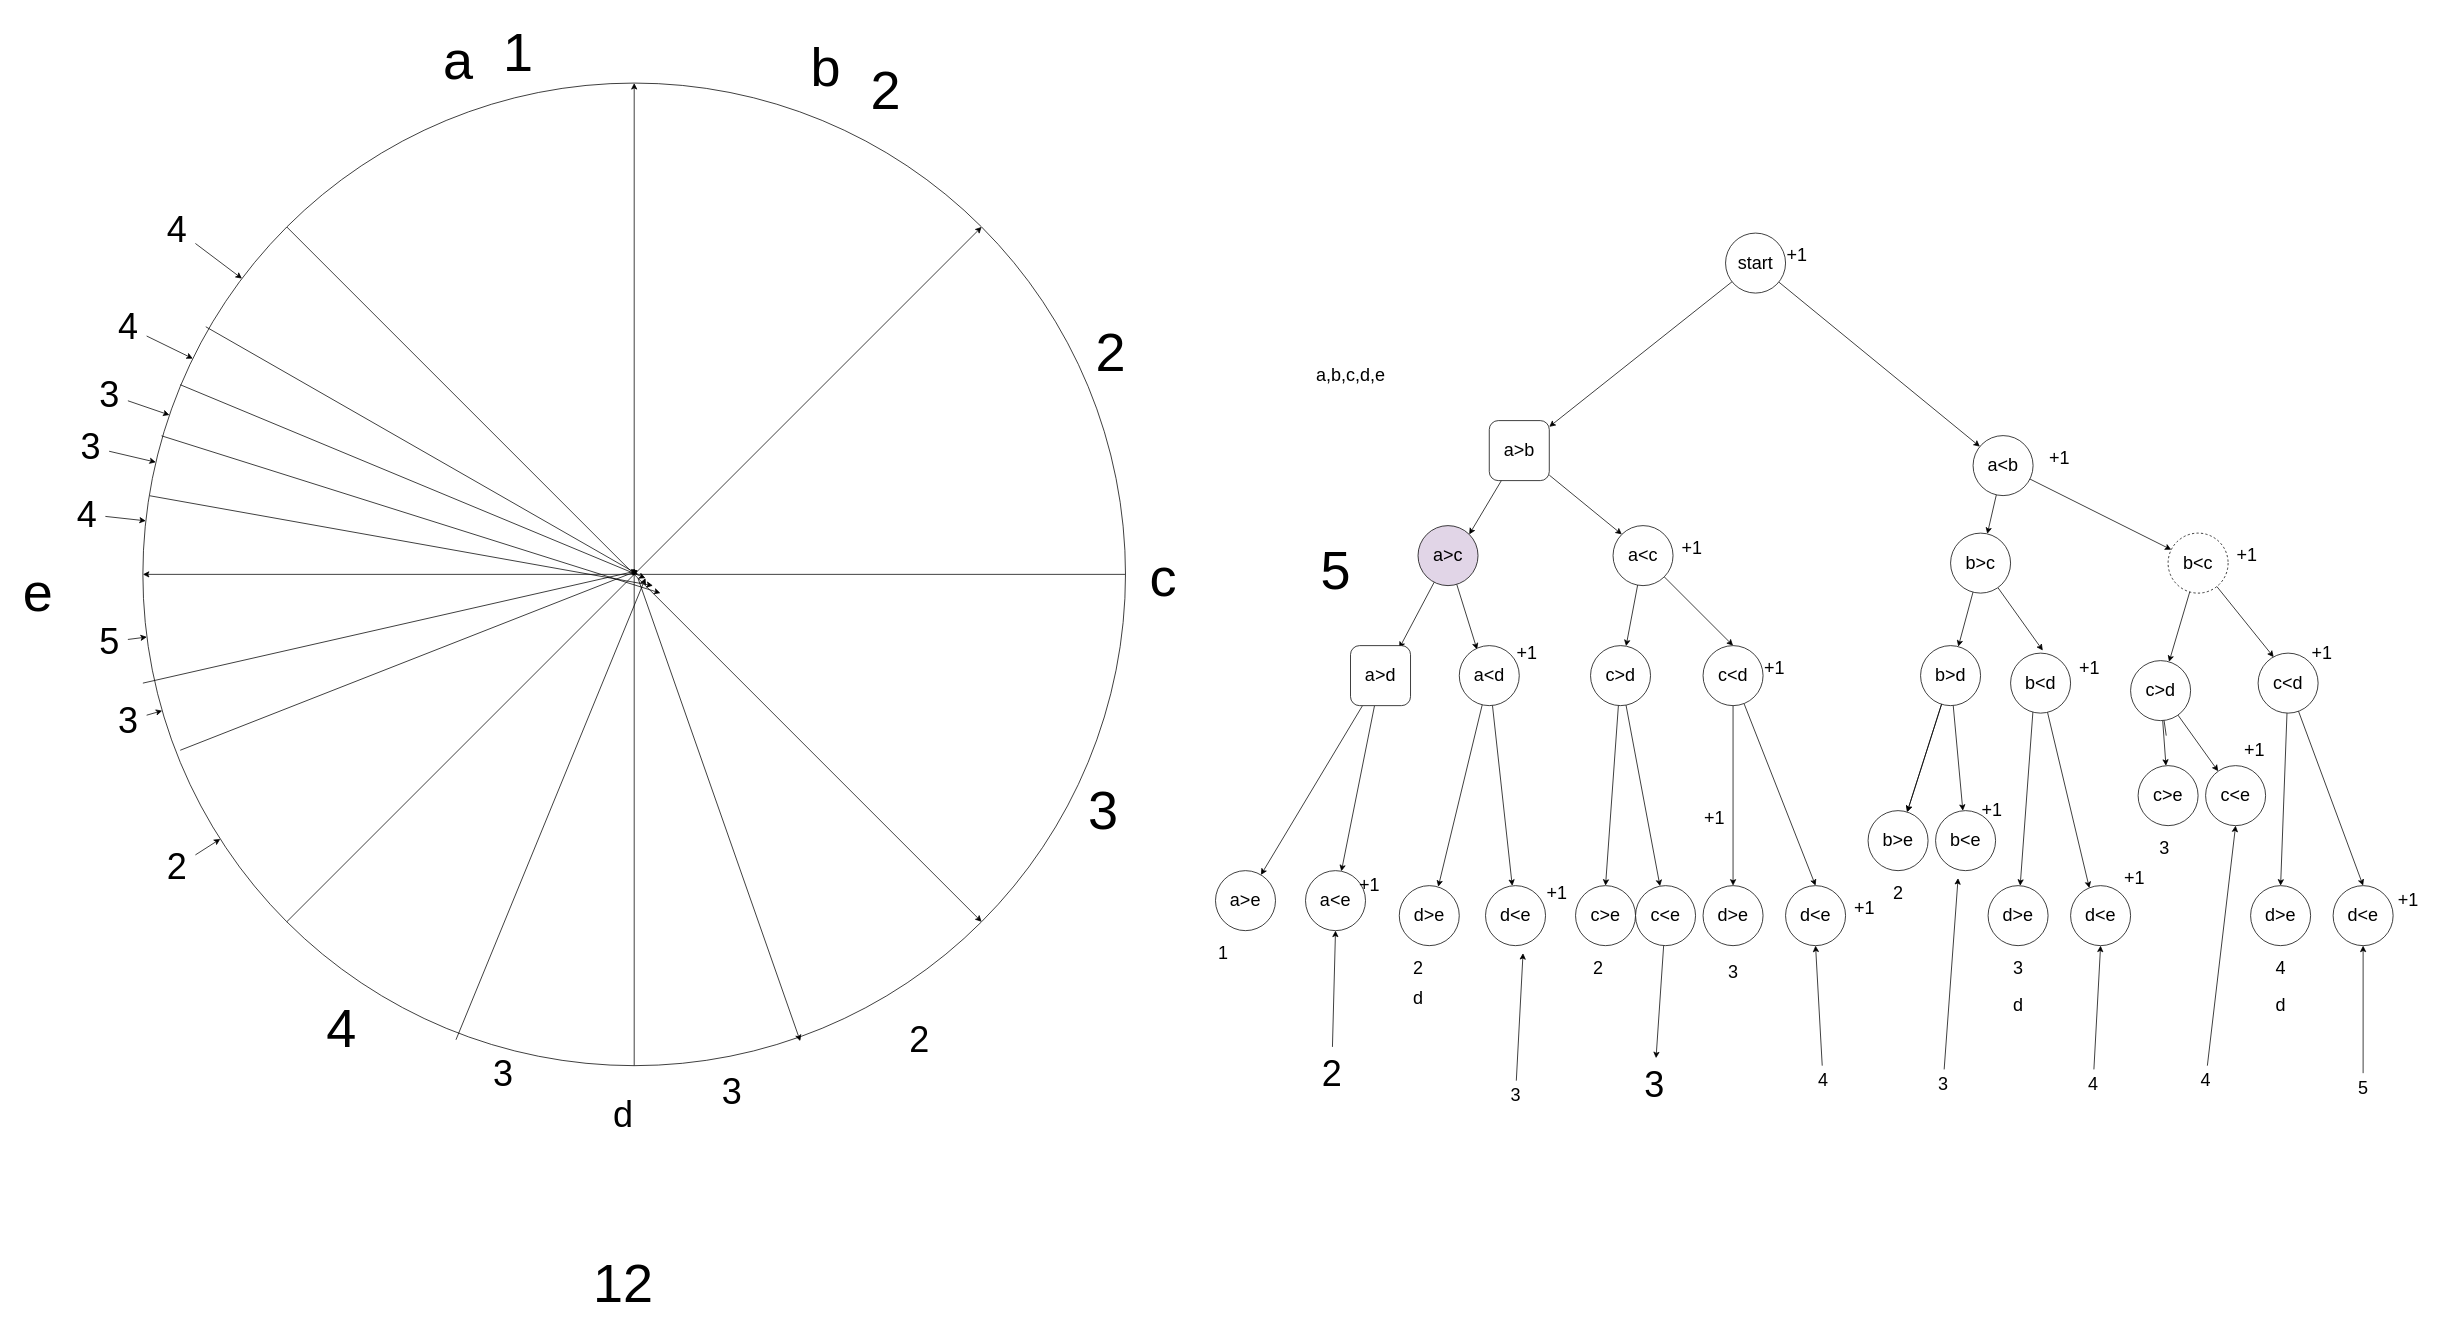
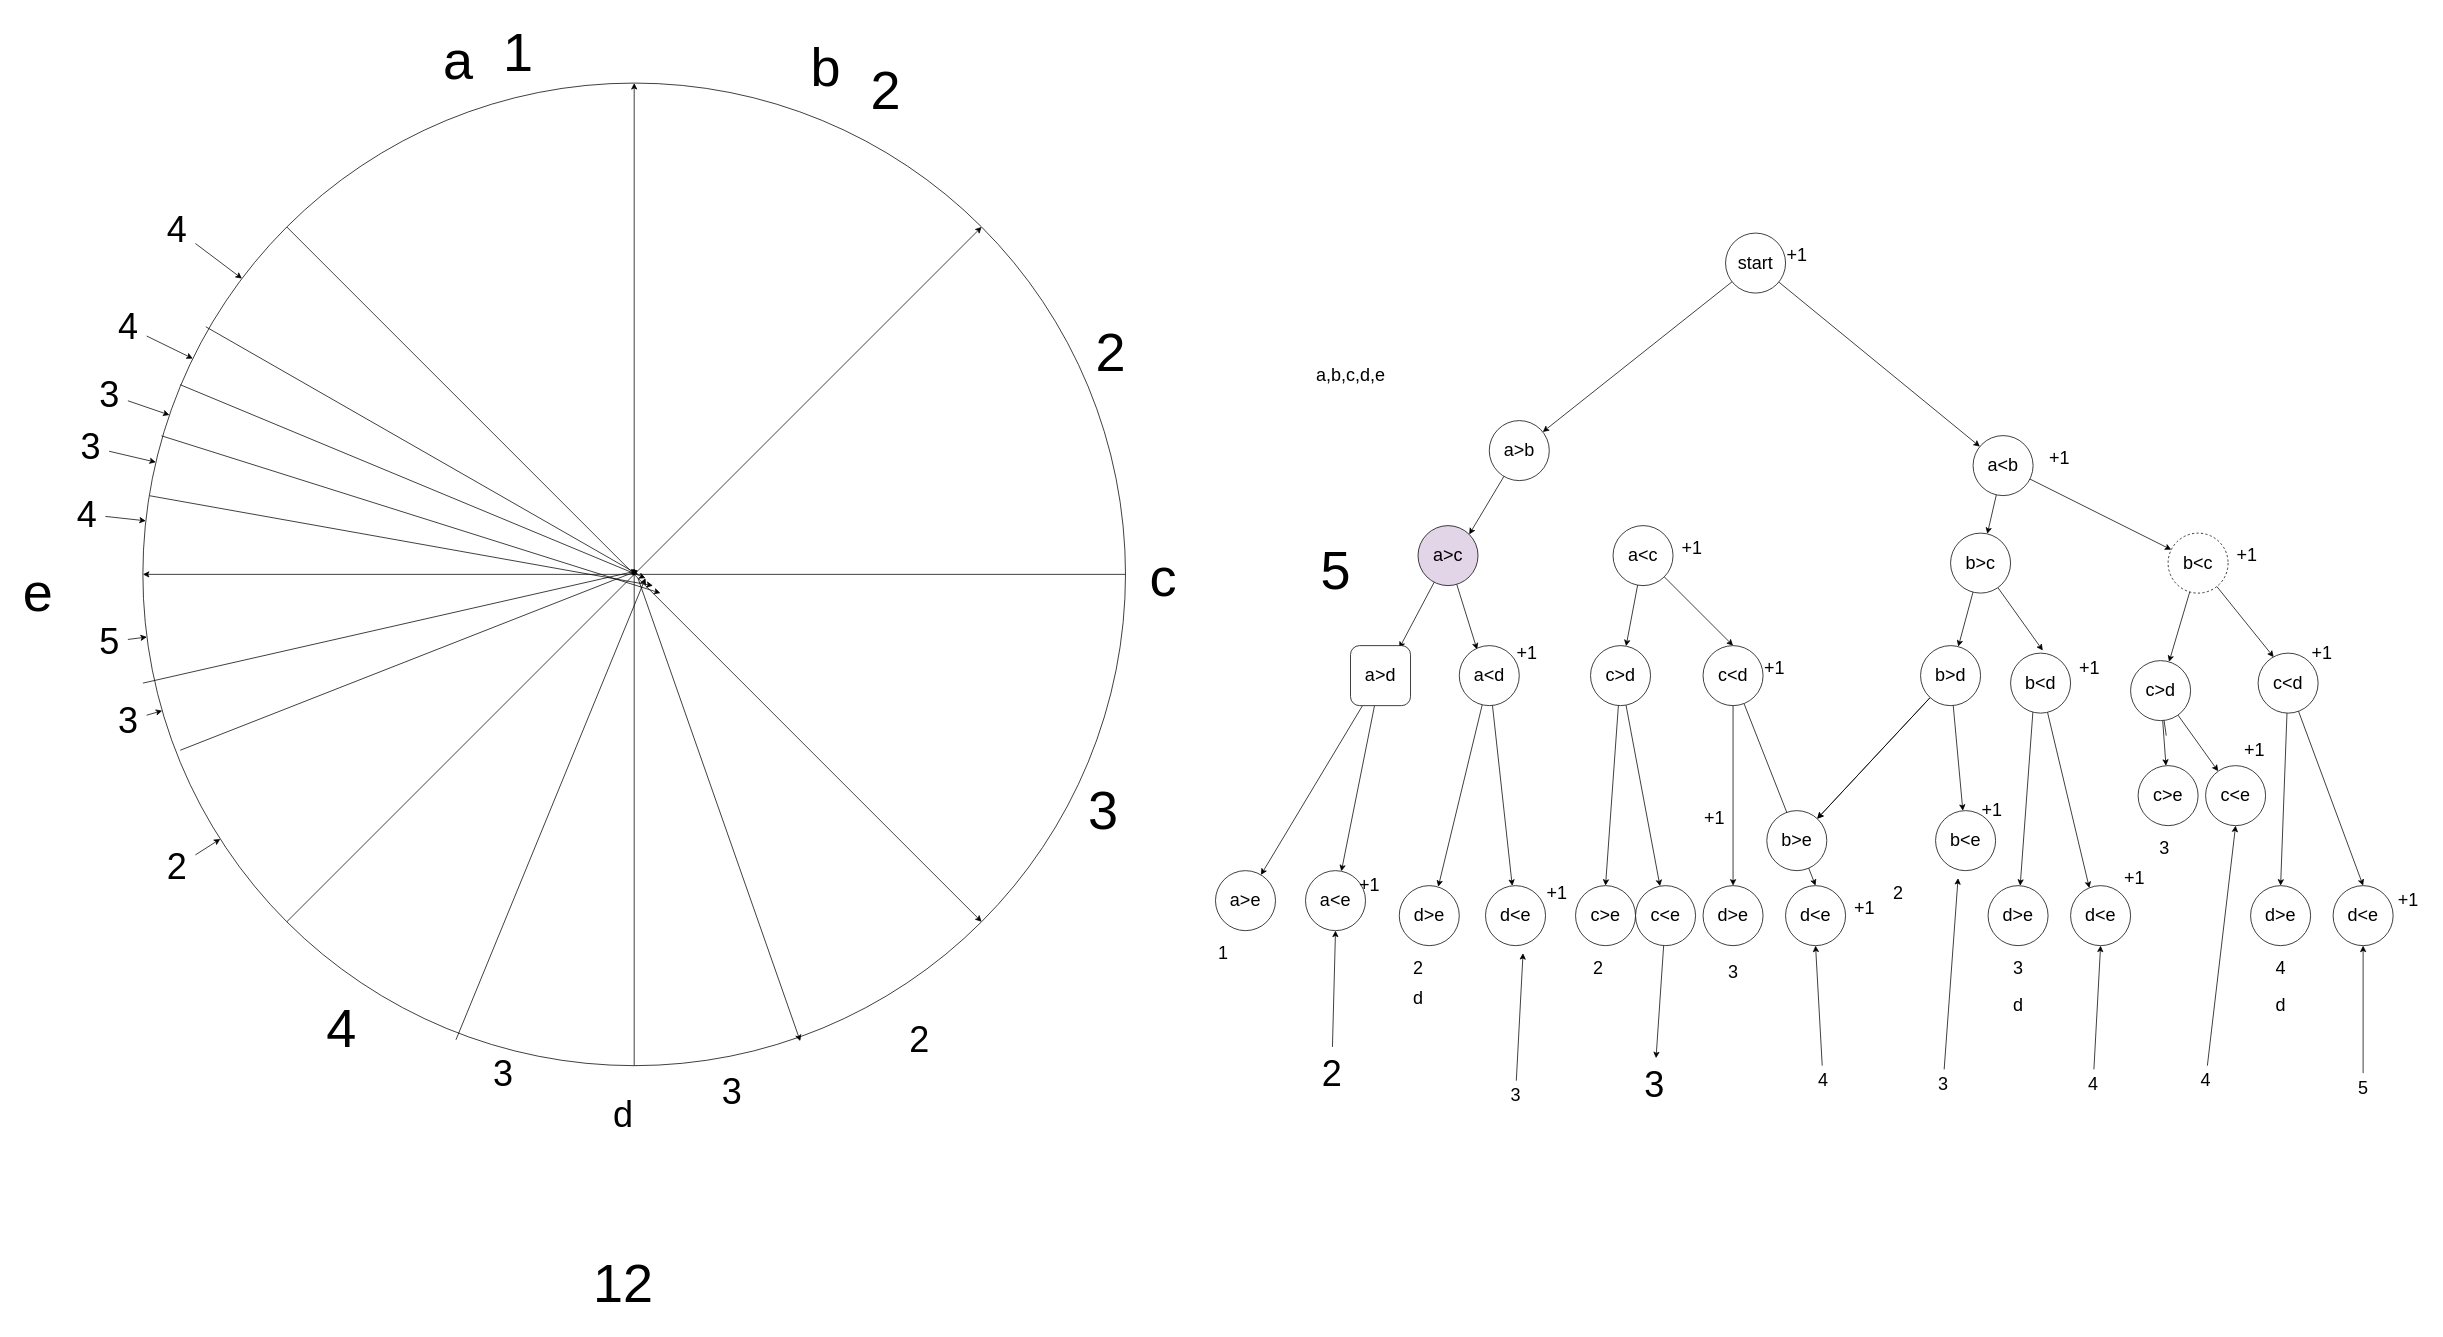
node "a>b": shape rounded rectangle -> ellipse
edge "a>b" -> "a<c": removed
node "b>e": moved (1898, 840) -> (1797, 840)
